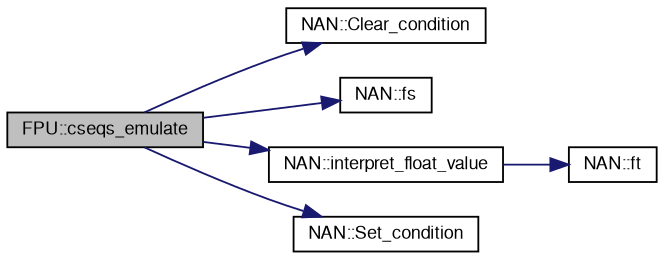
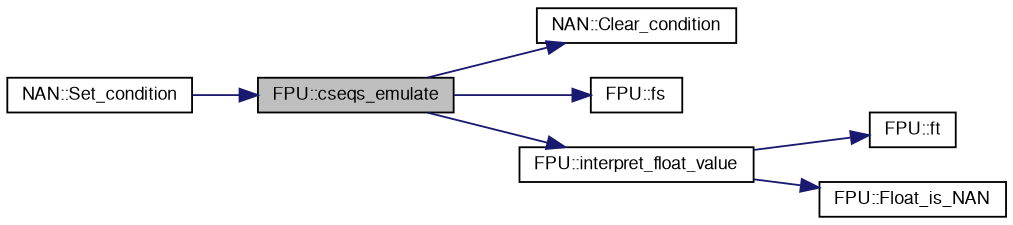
node "NAN::fs": label "NAN::fs" -> "FPU::fs"
node "NAN::interpret_float_value": label "NAN::interpret_float_value" -> "FPU::interpret_float_value"
node "NAN::ft": label "NAN::ft" -> "FPU::ft"
edge "FPU::cseqs_emulate" -> "NAN::Set_condition": reversed
node "FPU::Float_is_NAN": added
